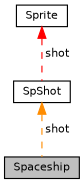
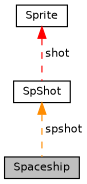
edge "Spaceship" -> "SpShot": label " shot" -> " spshot"
